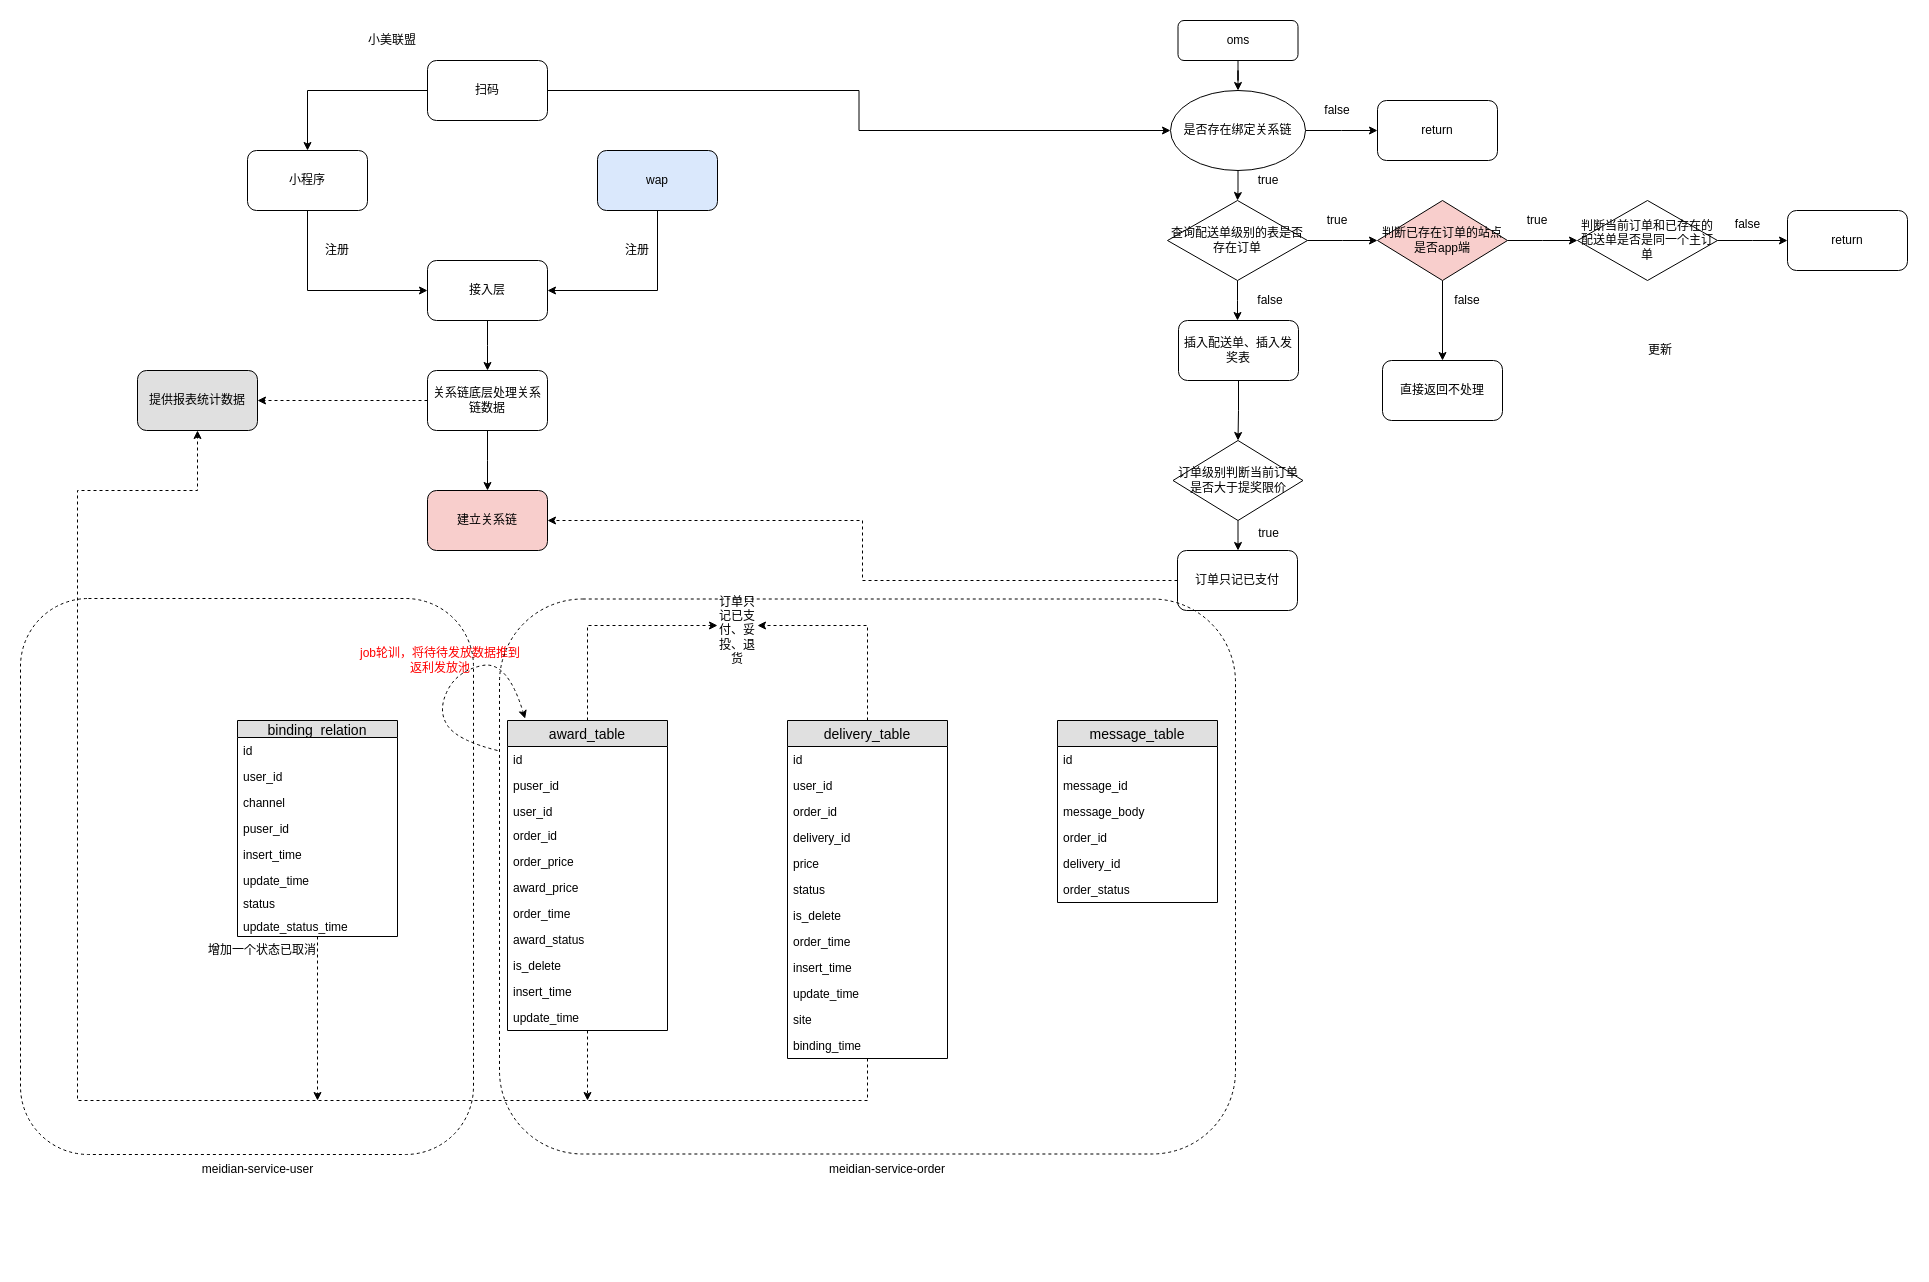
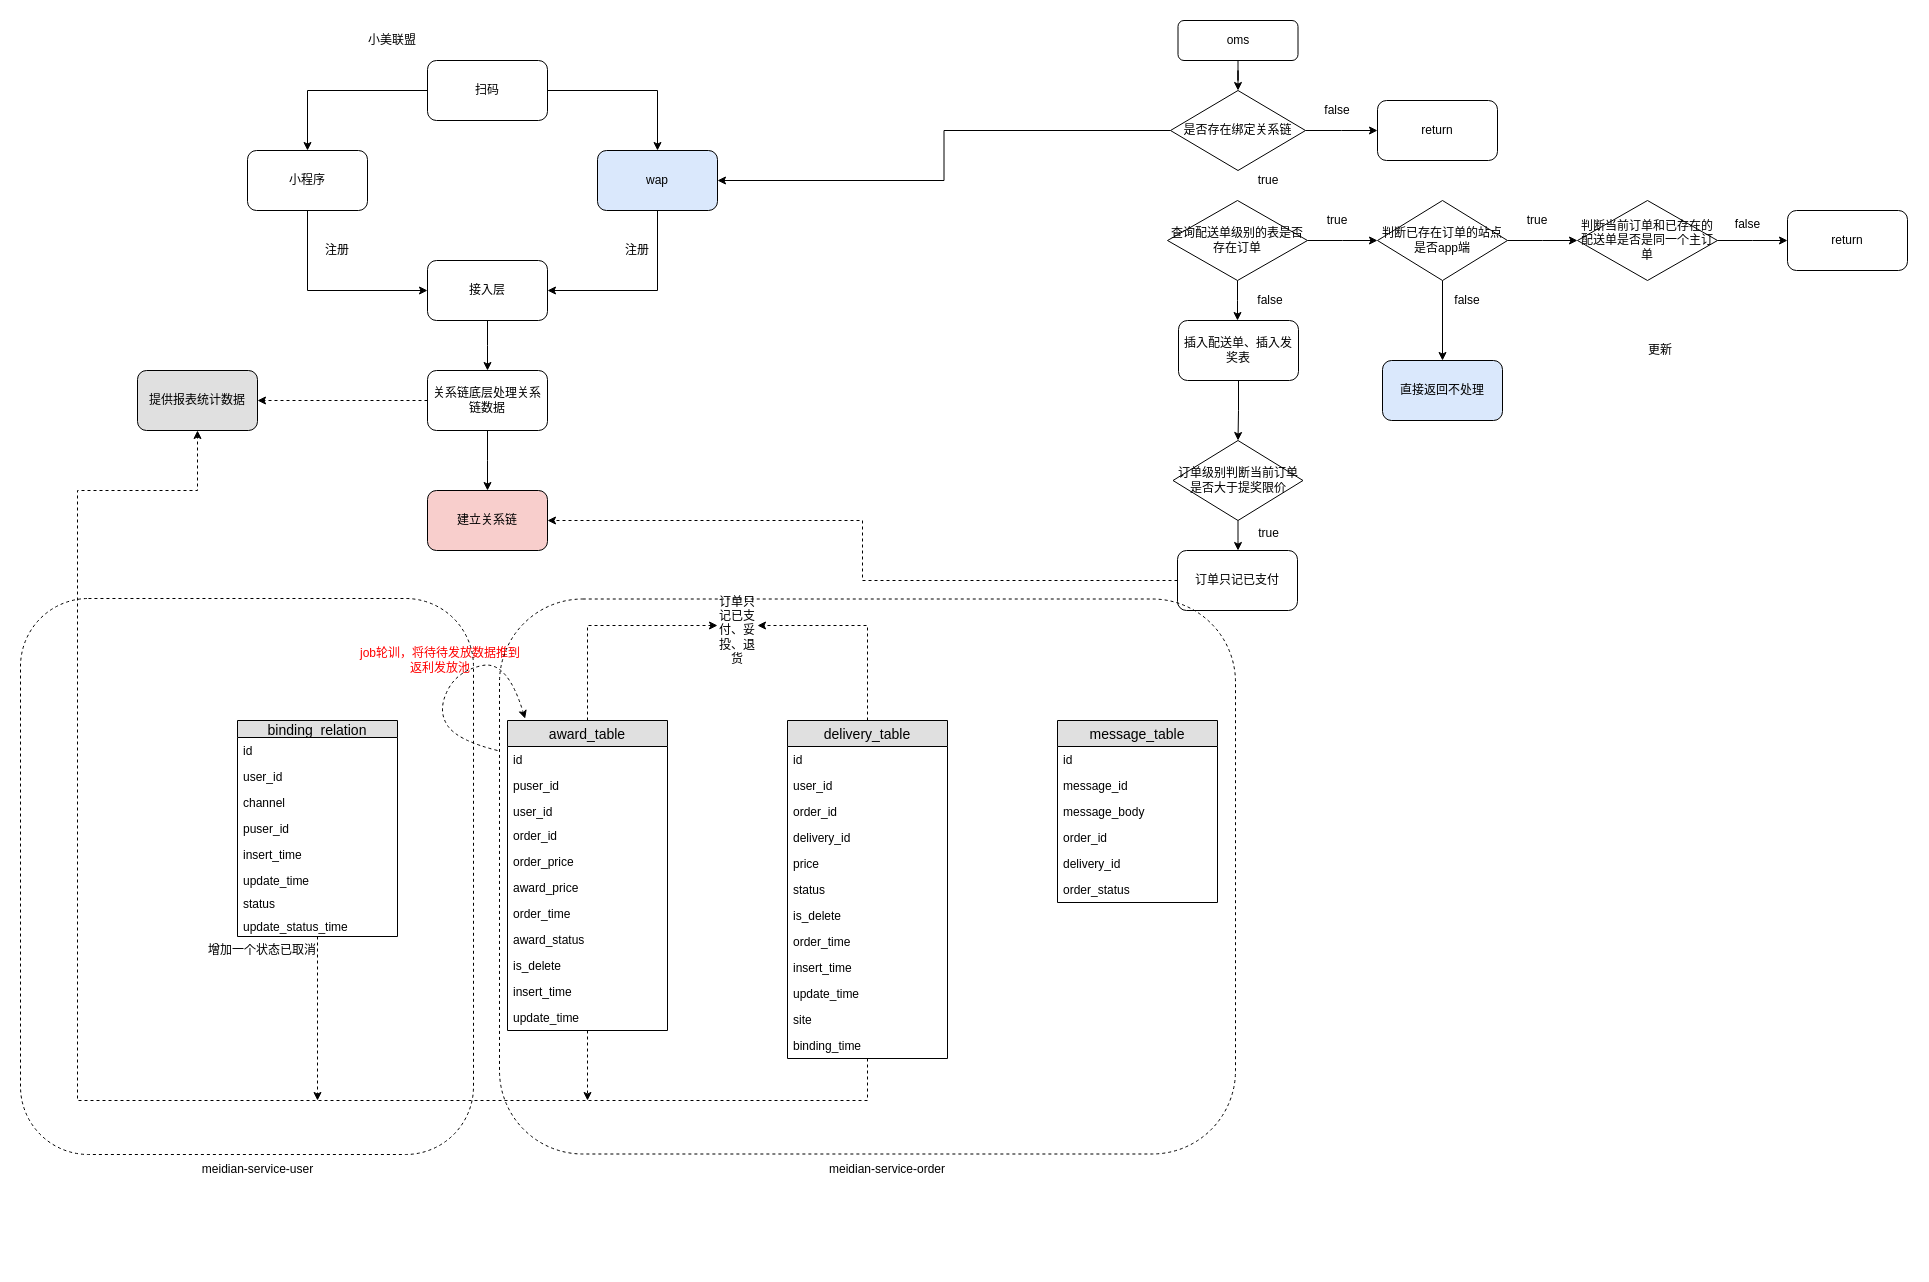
edge "扫码" -> "是否存在绑定关系链": now "扫码" -> "wap"
node "是否存在绑定关系链": shape ellipse -> diamond
edge "是否存在绑定关系链" -> "查询配送单级别的表是否存在订单": now "是否存在绑定关系链" -> "wap"
node "判断已存在订单的站点是否app端": fillcolor #f8cecc -> #ffffff
node "直接返回不处理": fillcolor #ffffff -> #dae8fc
